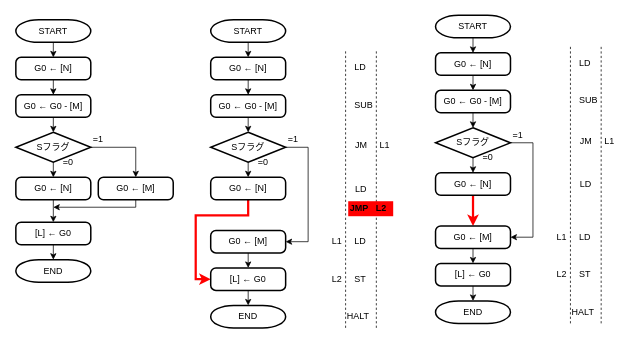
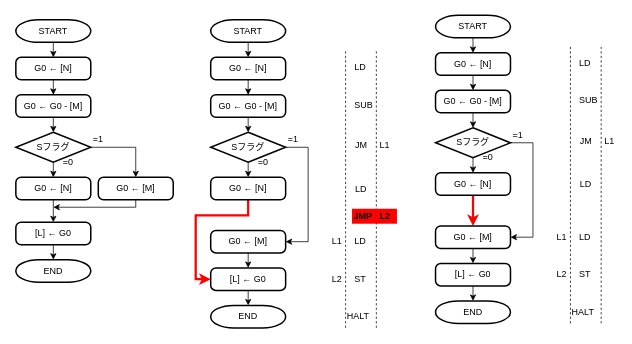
node "JMP L2": moved (371, 209) -> (374, 216)
